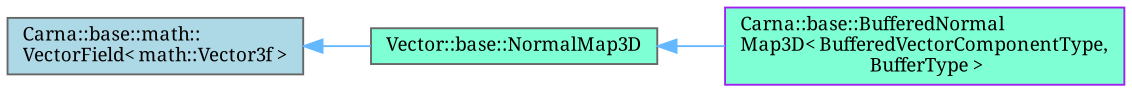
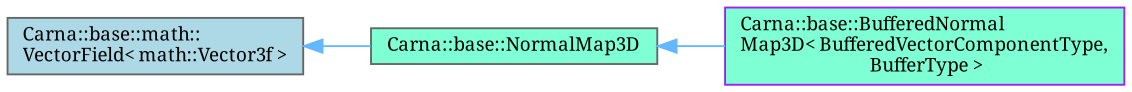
node "Vector::base::NormalMap3D": label "Vector::base::NormalMap3D" -> "Carna::base::NormalMap3D"
